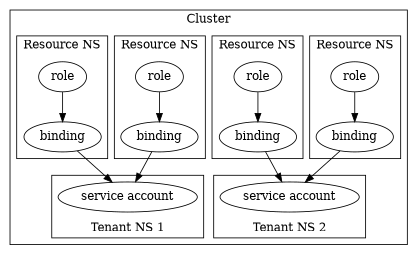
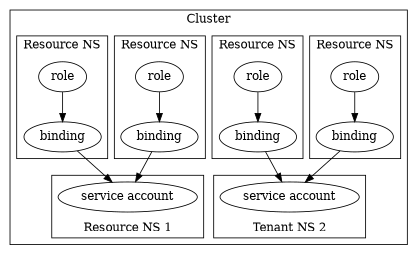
cluster "Tenant NS 1": label "Tenant NS 1" -> "Resource NS 1"
